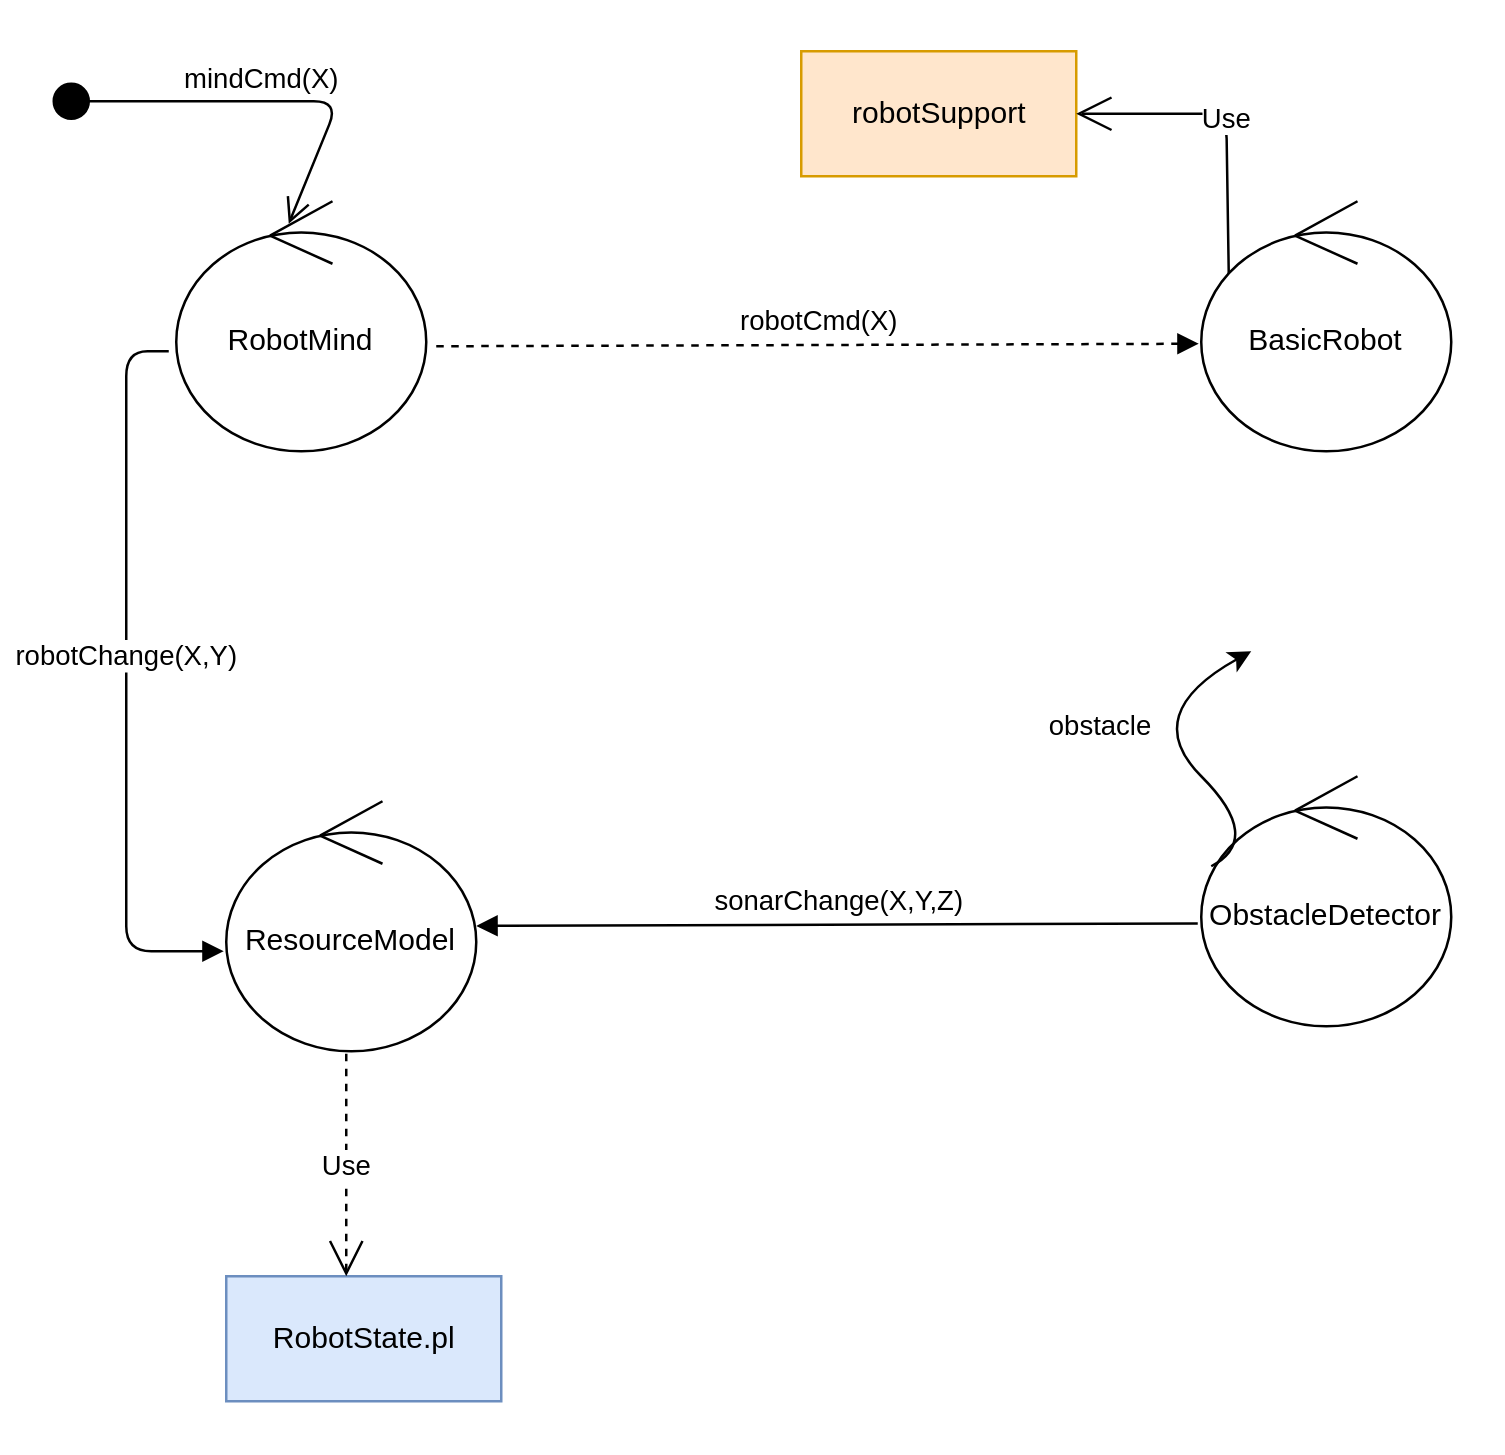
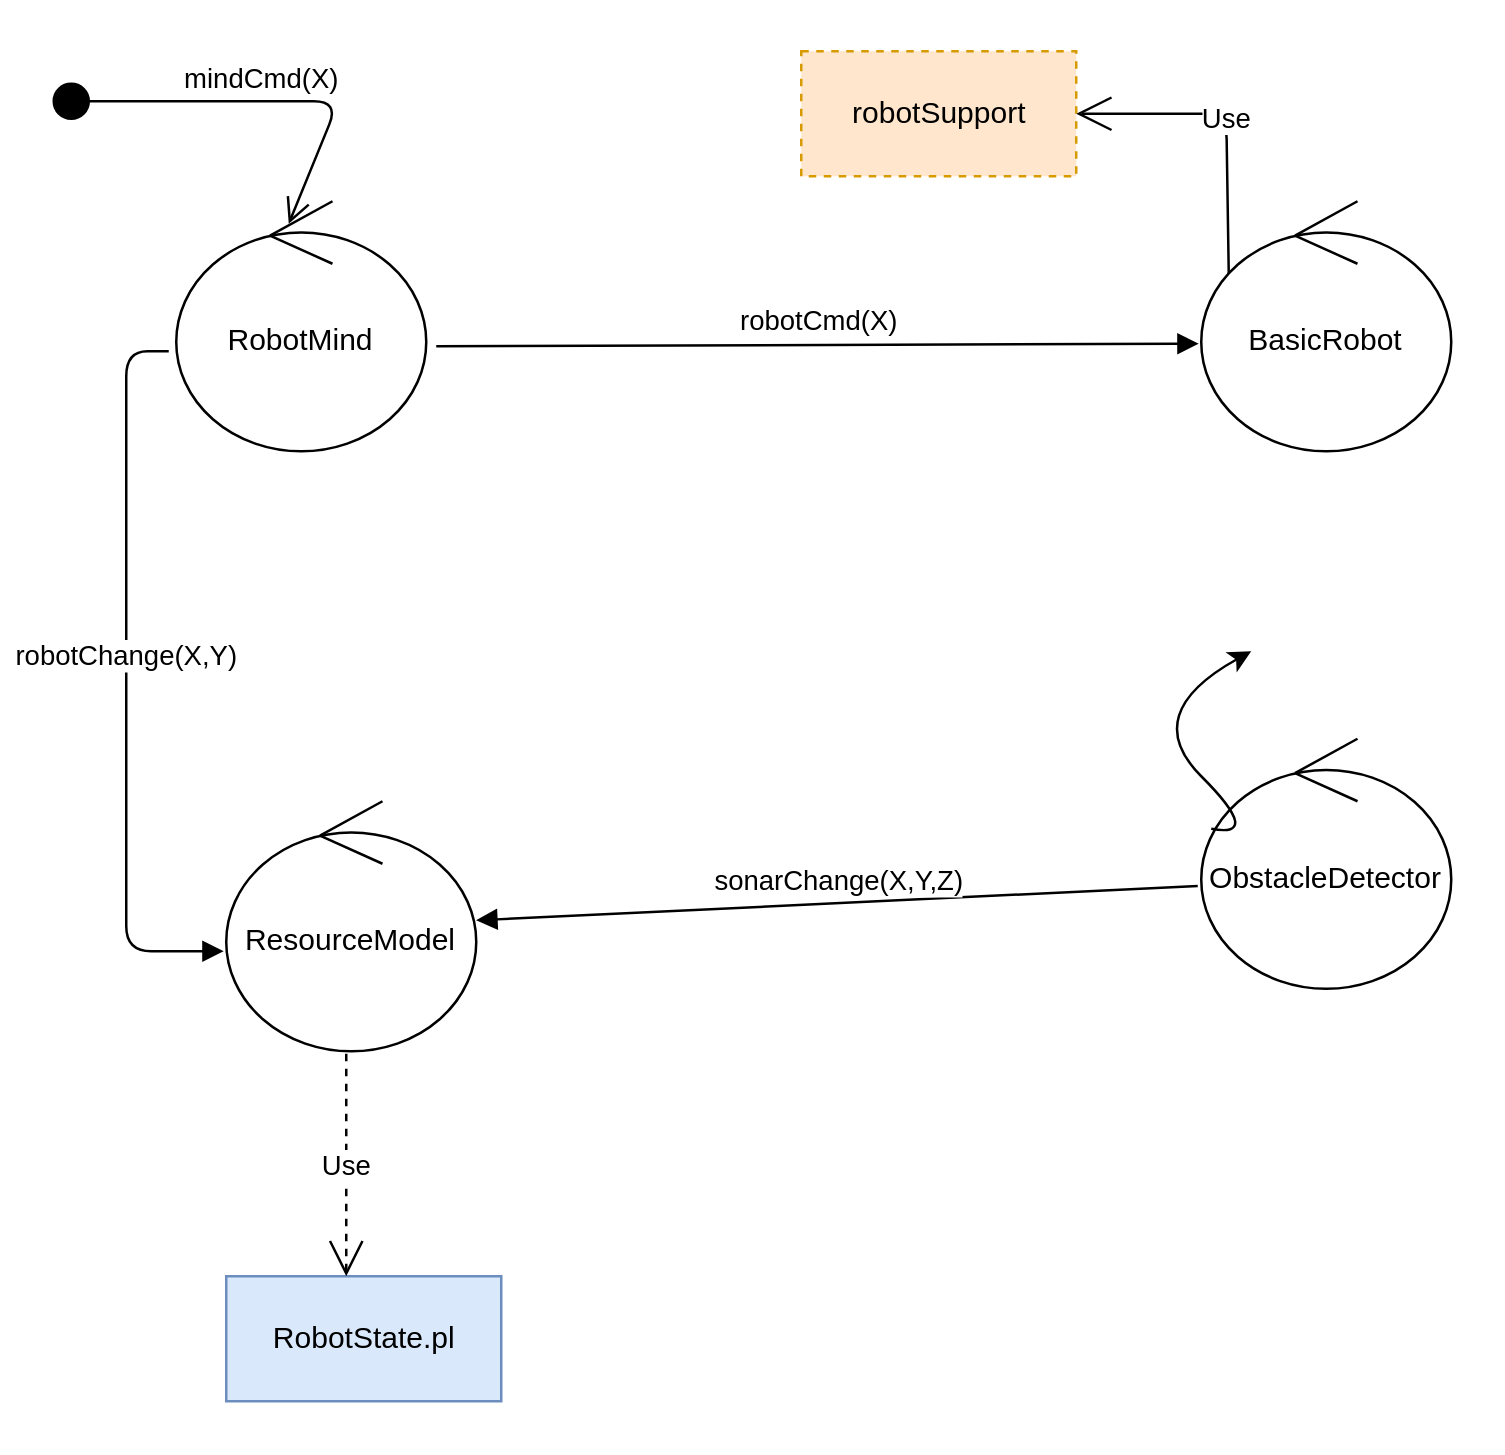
node "robotSupport": style solid -> dashed
edge "RobotMind" -> "BasicRobot": style dashed -> solid
node "obstacle": removed
node "ObstacleDetector": moved (1326, 901) -> (1326, 864)
